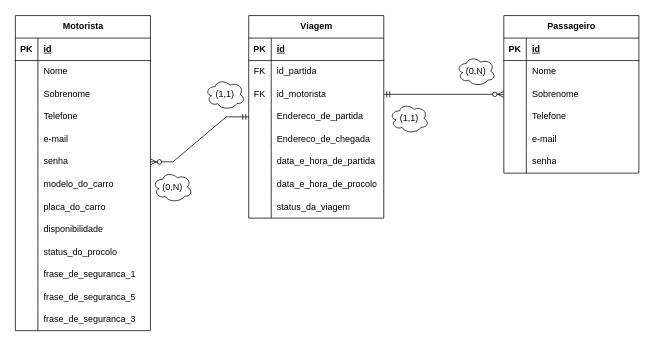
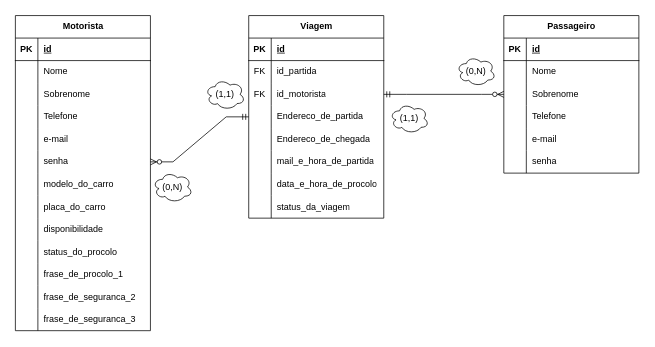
node "data_e_hora_de_partida": label "data_e_hora_de_partida" -> "mail_e_hora_de_partida"
node "frase_de_seguranca_1": label "frase_de_seguranca_1" -> "frase_de_procolo_1"
node "frase_de_seguranca_5": label "frase_de_seguranca_5" -> "frase_de_seguranca_2"
